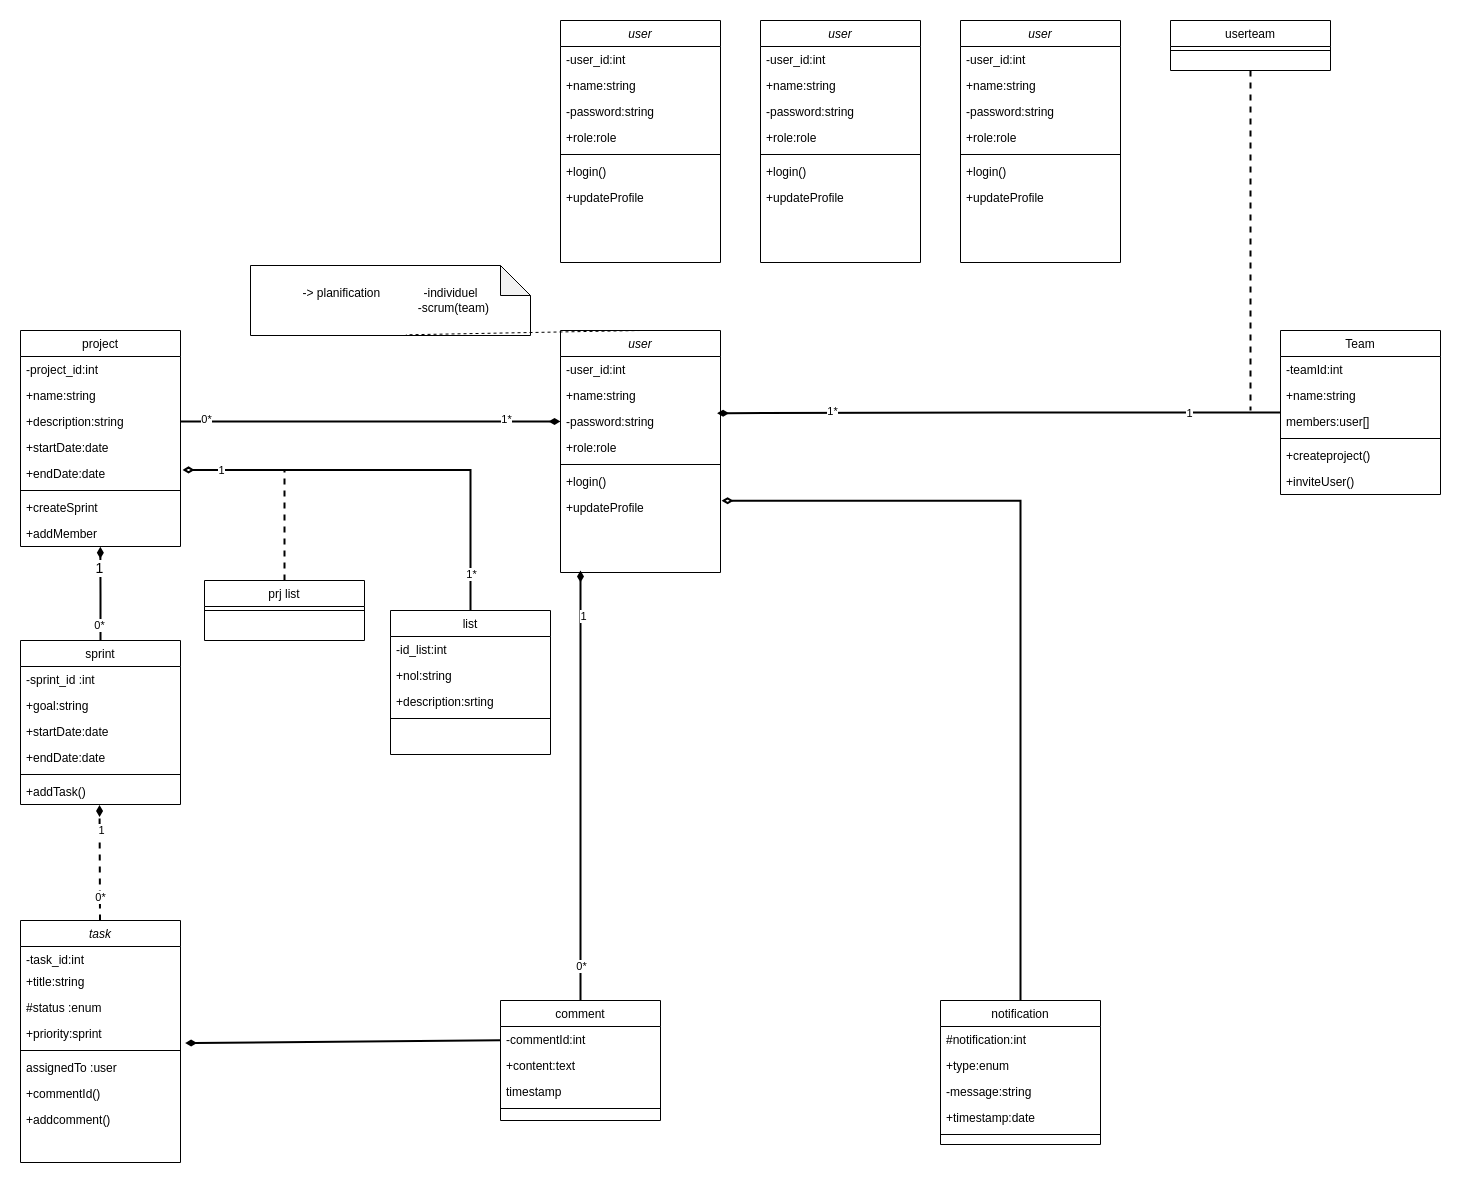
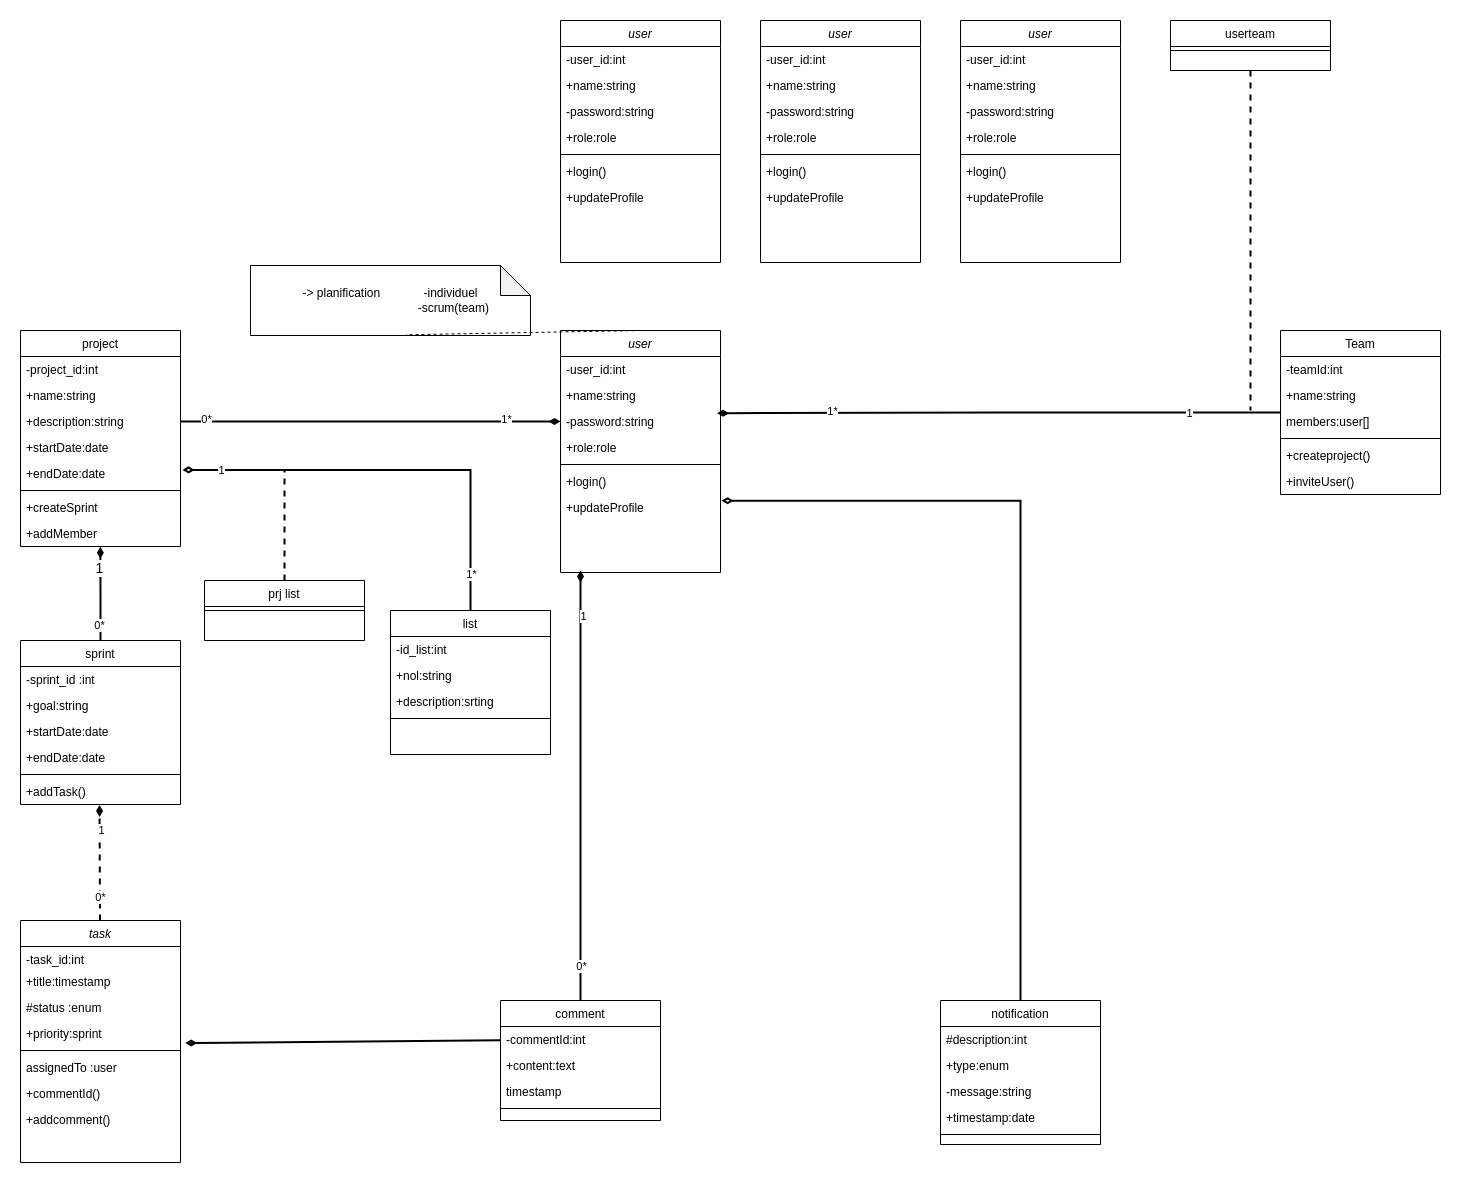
node "+title:string": label "+title:string" -> "+title:timestamp"
node "#notification:int": label "#notification:int" -> "#description:int"
